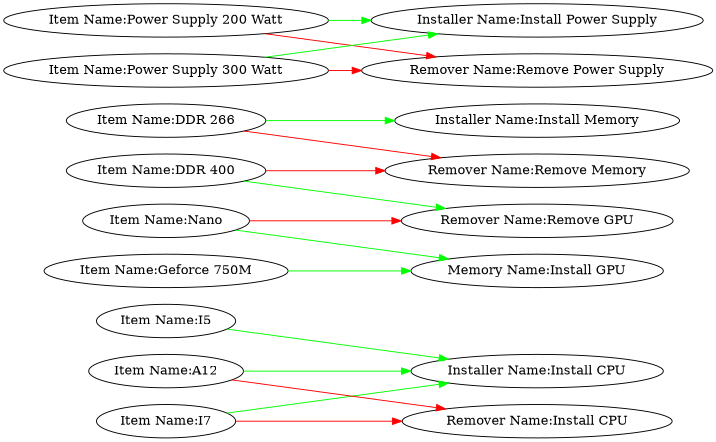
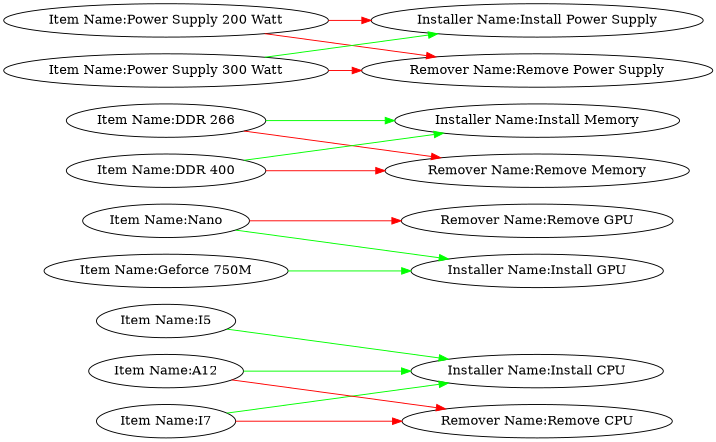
edge "Item Name:Power Supply 200 Watt" -> "Installer Name:Install Power Supply": color green -> red
edge "Item Name:DDR 400" -> "Remover Name:Remove GPU": now "Item Name:DDR 400" -> "Installer Name:Install Memory"
node "Memory Name:Install GPU": label "Memory Name:Install GPU" -> "Installer Name:Install GPU"
node "Remover Name:Install CPU": label "Remover Name:Install CPU" -> "Remover Name:Remove CPU"
